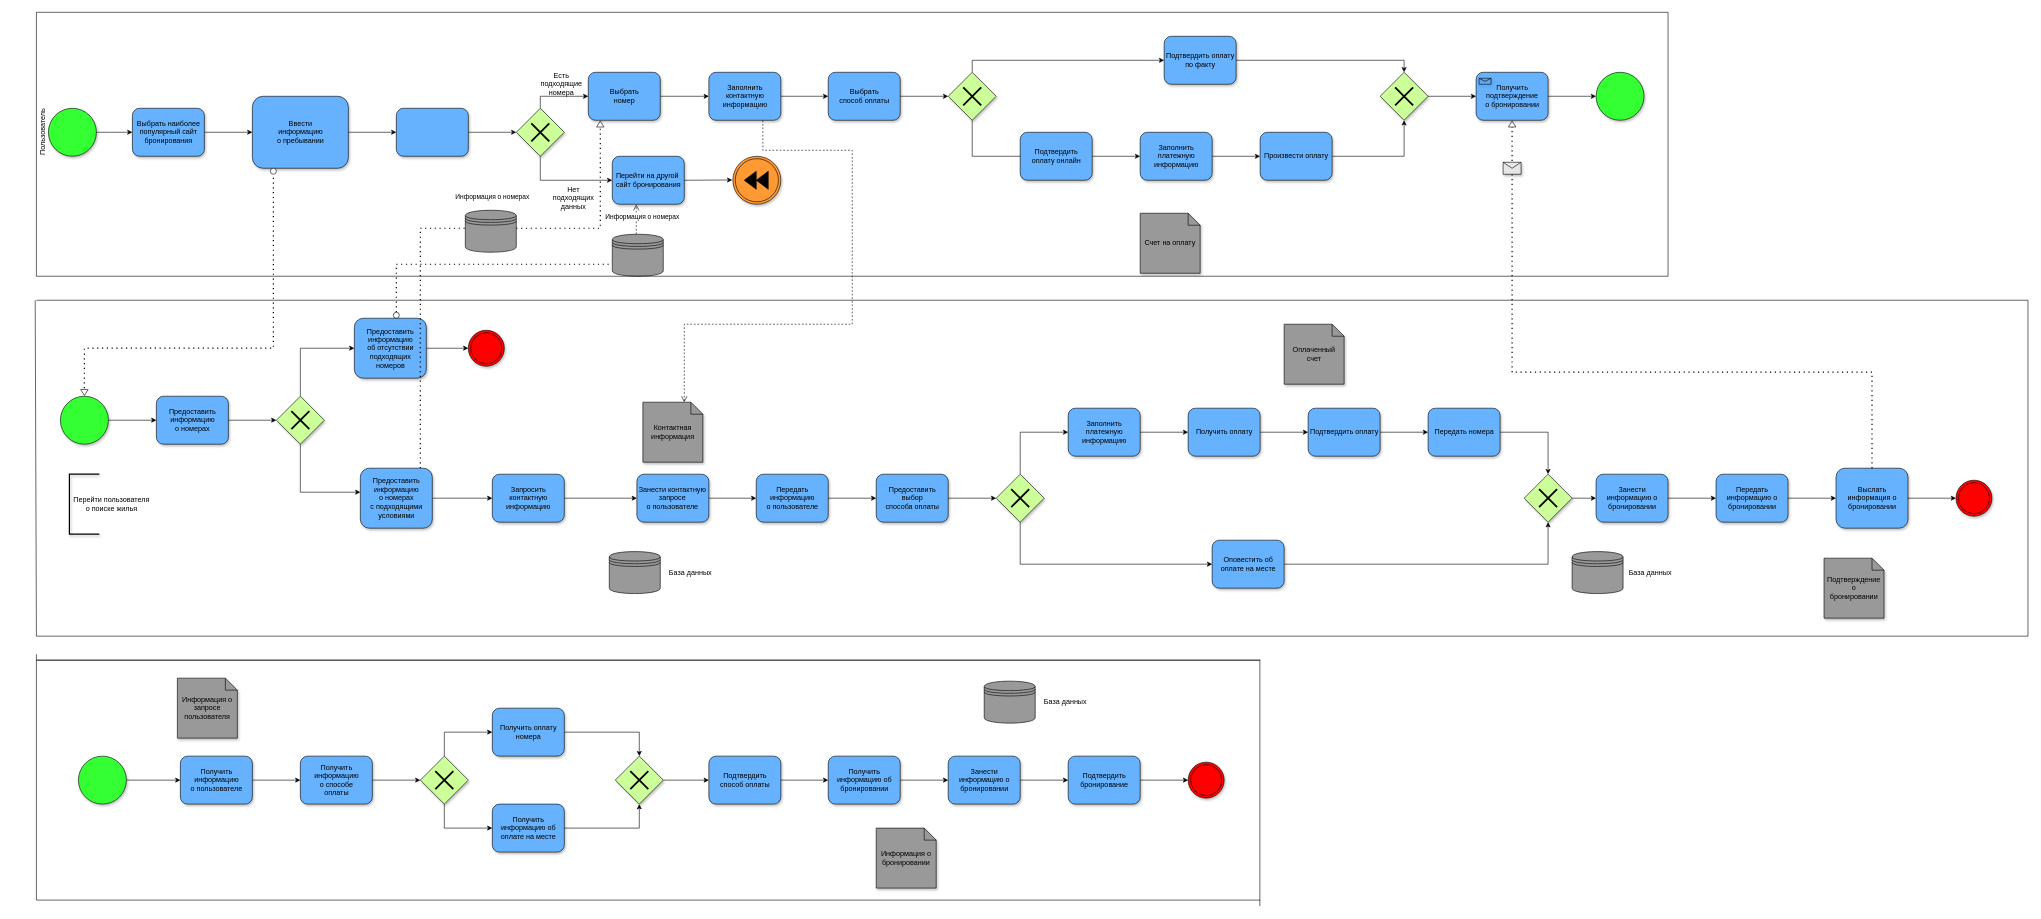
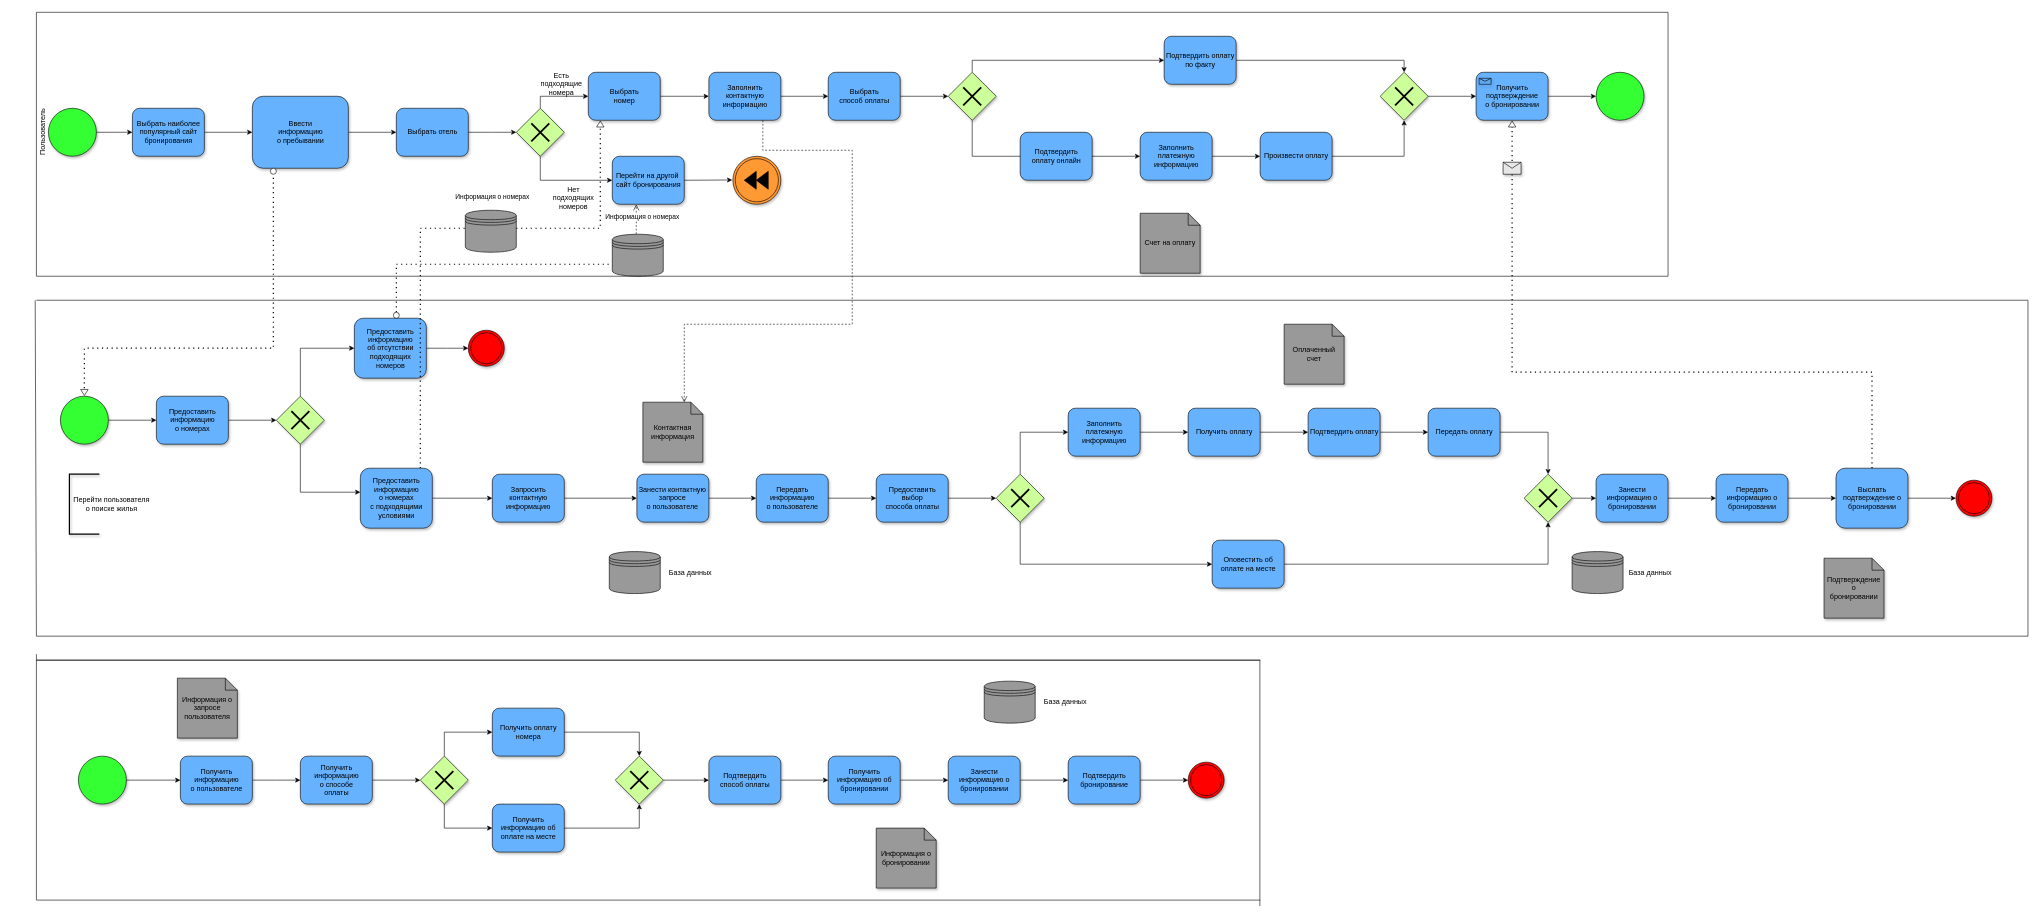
node "Выбрать отель": added
node "Нет подходящих данных": label "Нет подходящих данных" -> "Нет подходящих номеров"
node "Передать номера": label "Передать номера" -> "Передать оплату"
node "Выслать информация о бронировании": label "Выслать информация о бронировании" -> "Выслать подтверждение о бронировании"
